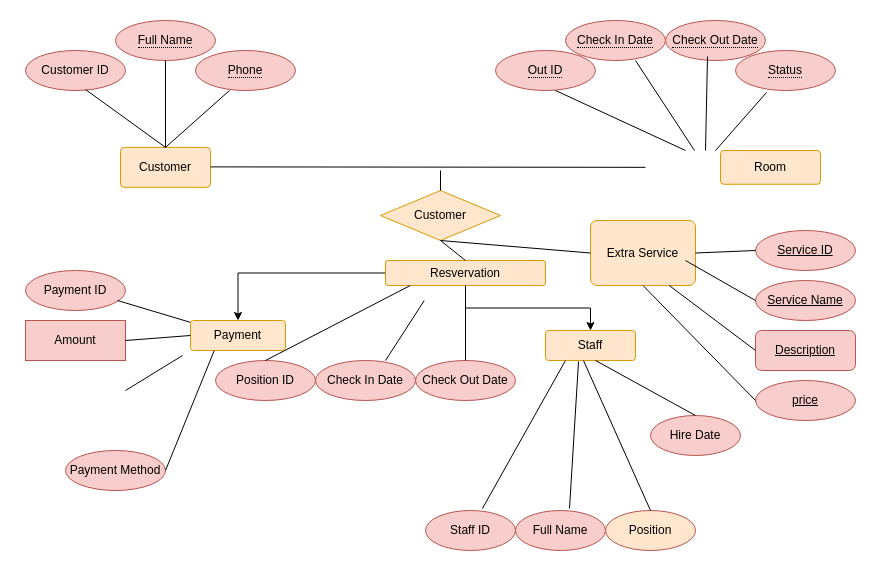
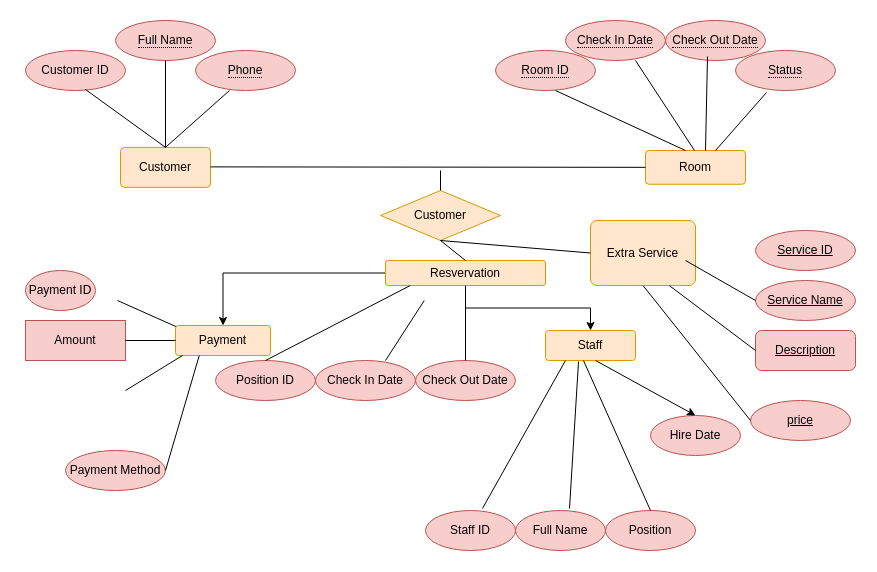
node "Out ID": label "Out ID" -> "Room ID"
node "Room": moved (771, 167) -> (696, 167)
edge "Service ID" -- "Extra Service": removed
node "Payment ID": size 100x40 -> 70x40
node "Payment": moved (238, 336) -> (223, 341)
node "price": moved (806, 401) -> (801, 421)
edge "Staff" -- "Hire Date": arrowhead none -> classic
node "Position": fillcolor #ffe6cc -> #f8cecc
